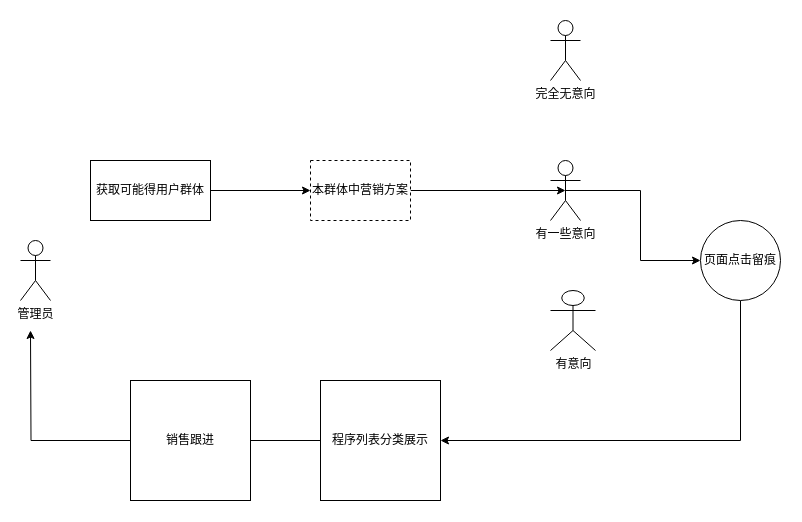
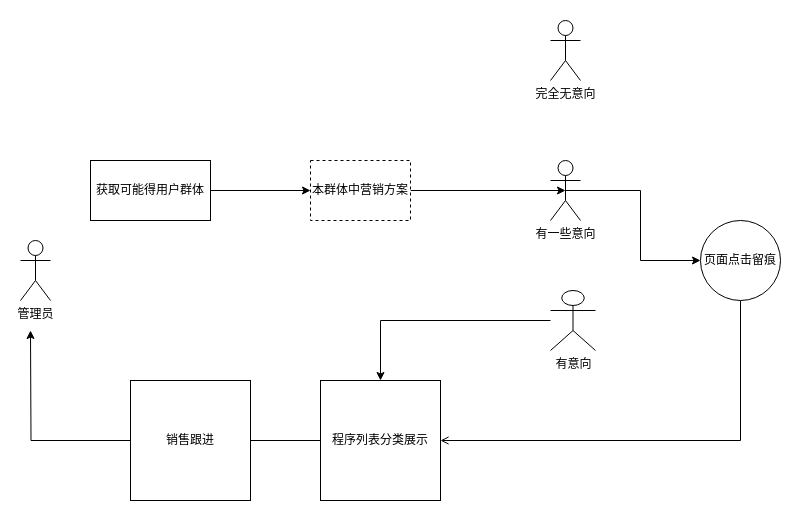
edge "有意向" -> "程序列表分类展示": added
edge "页面点击留痕" -> "程序列表分类展示": arrowhead classic -> open
